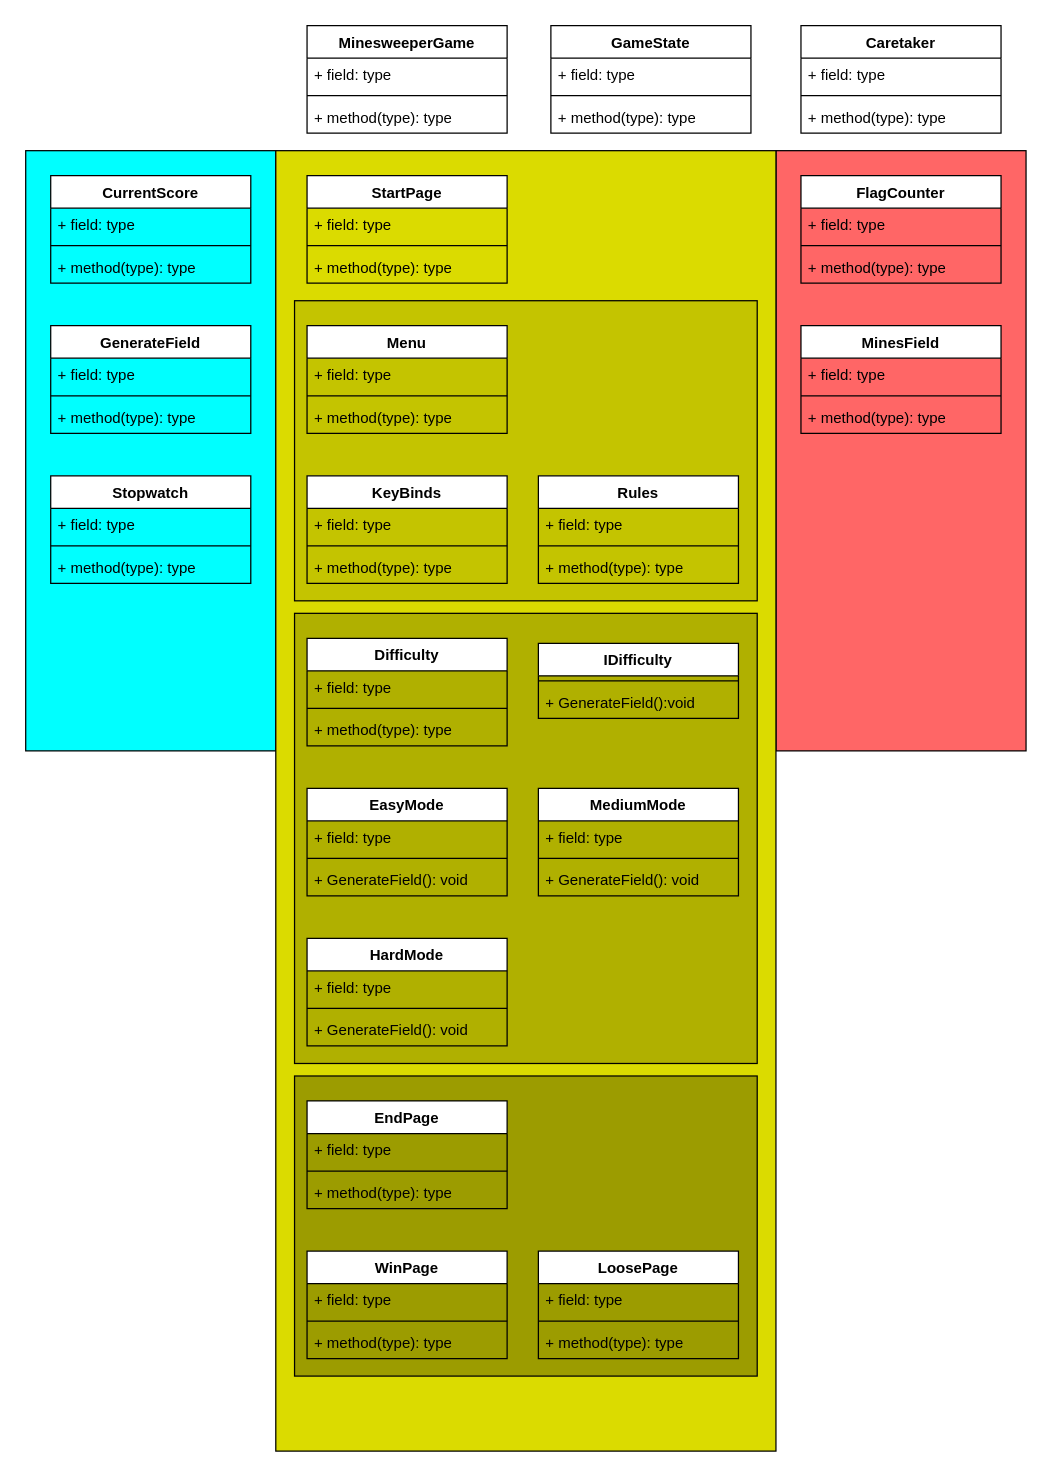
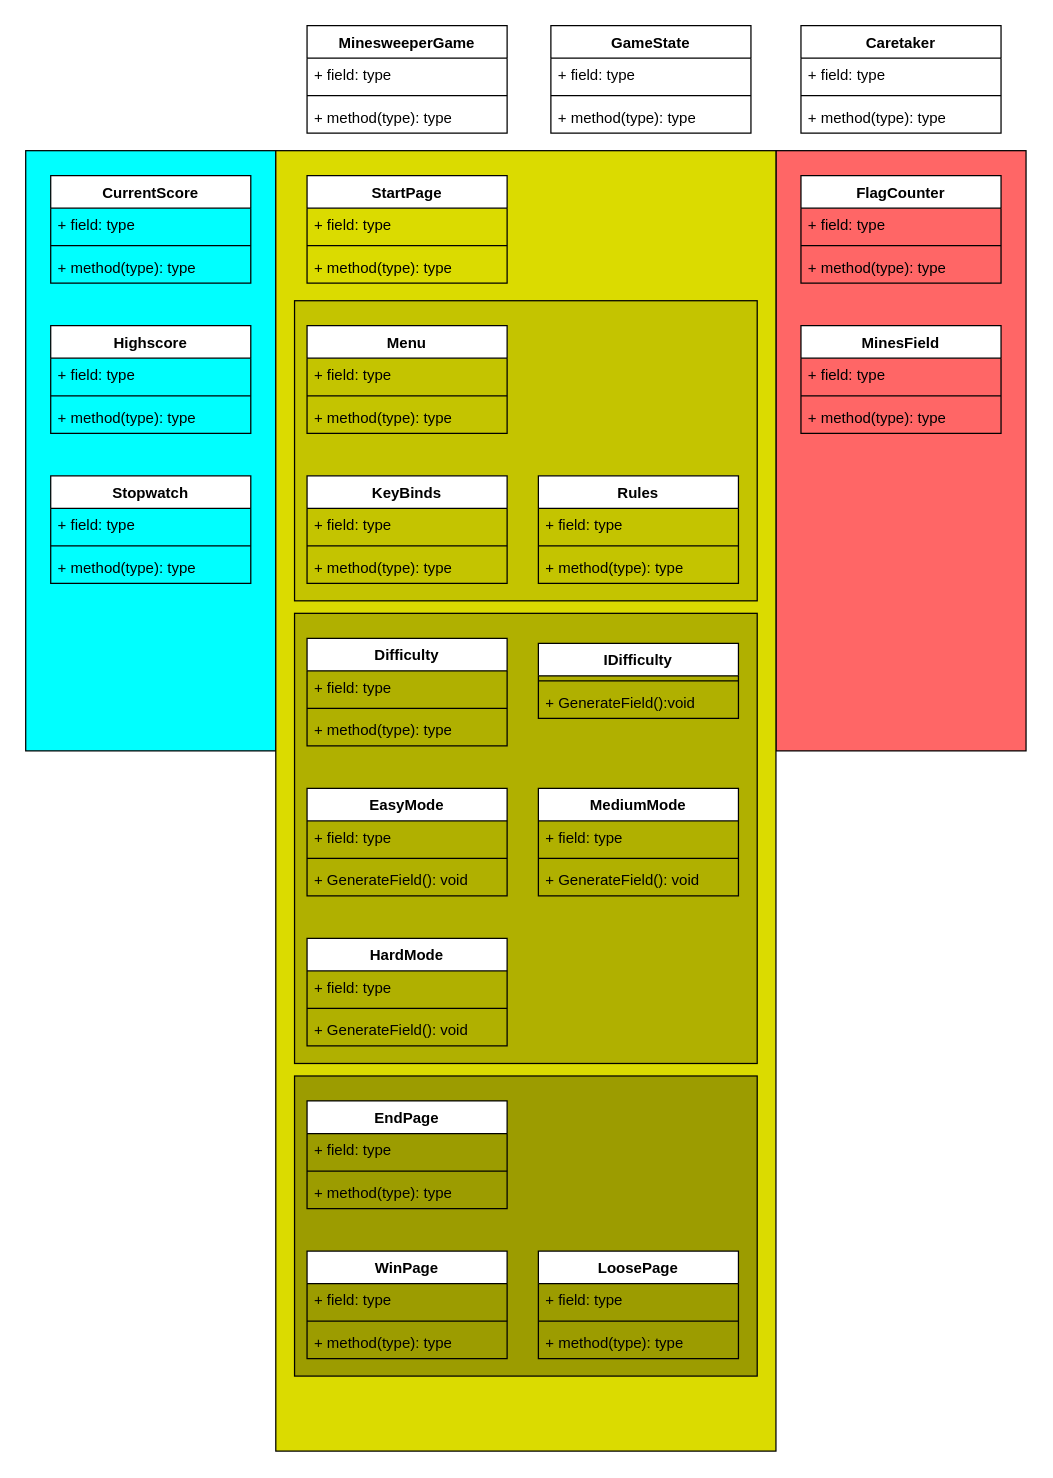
node "GenerateField": label "GenerateField" -> "Highscore"
